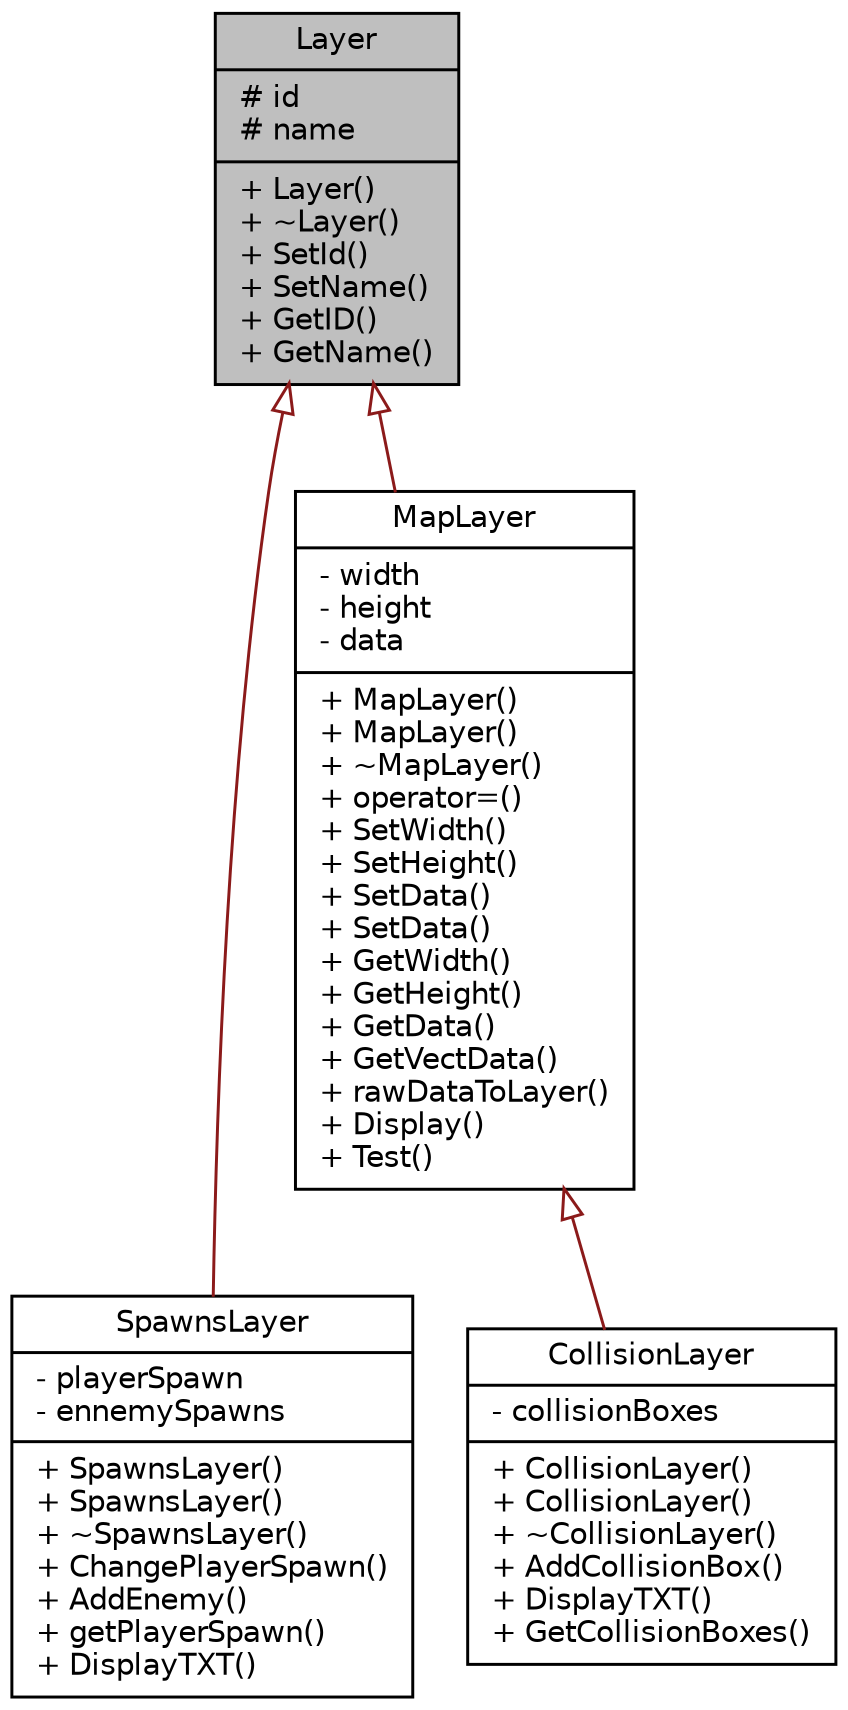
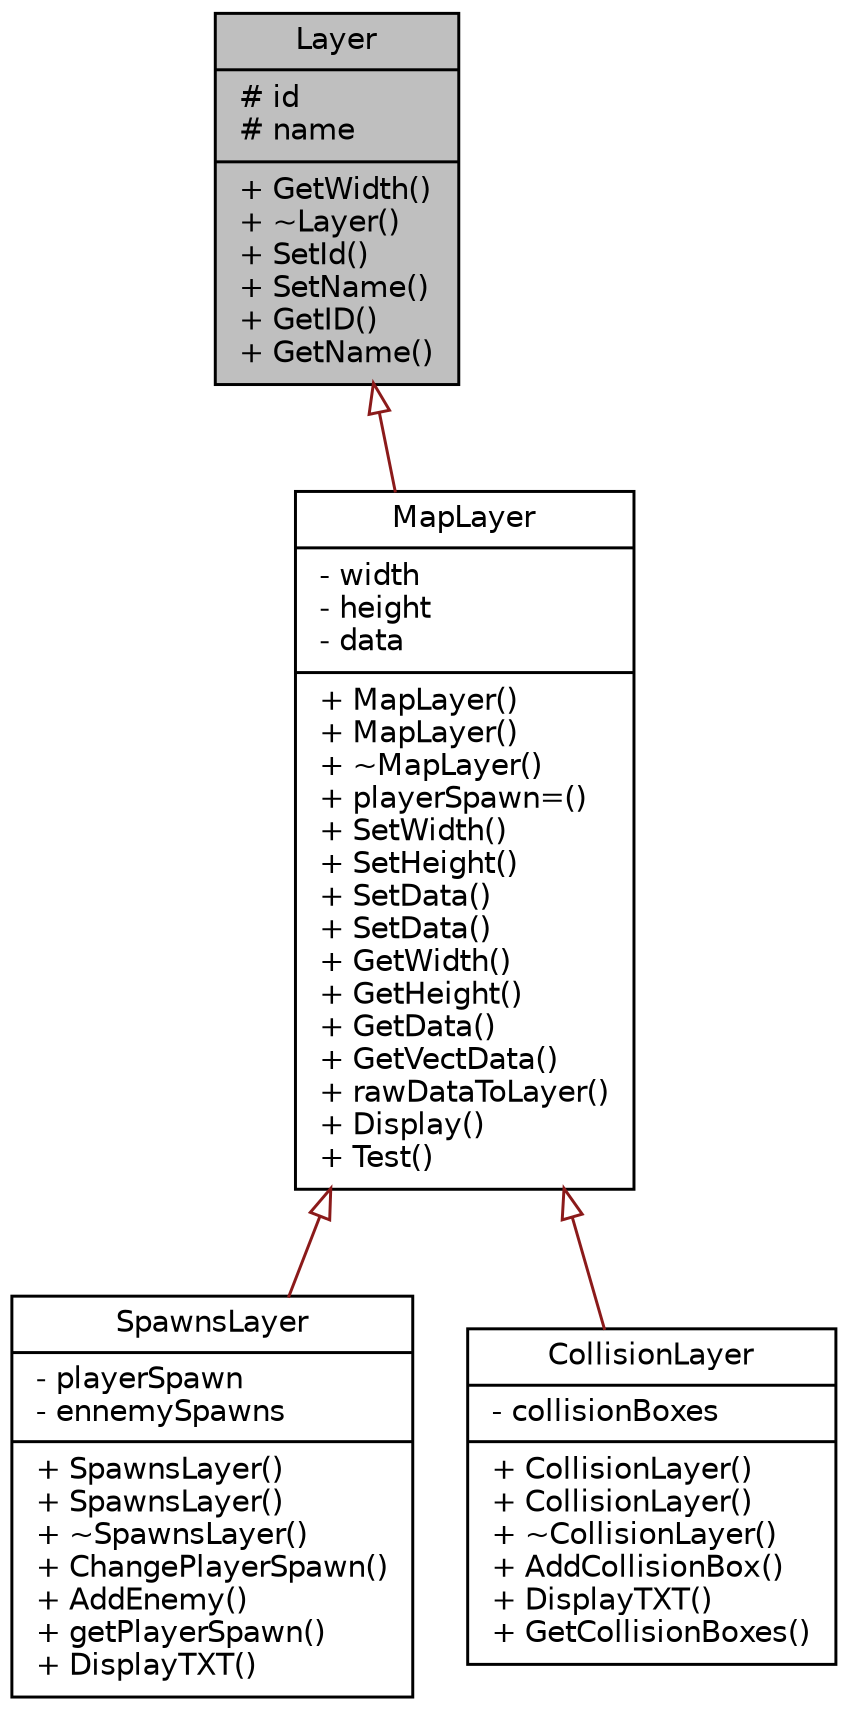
node "Layer": text "+ Layer()" -> "+ GetWidth()"
node "MapLayer": text "+ operator=()" -> "+ playerSpawn=()"
edge "SpawnsLayer" -> "Layer": now "SpawnsLayer" -> "MapLayer"
